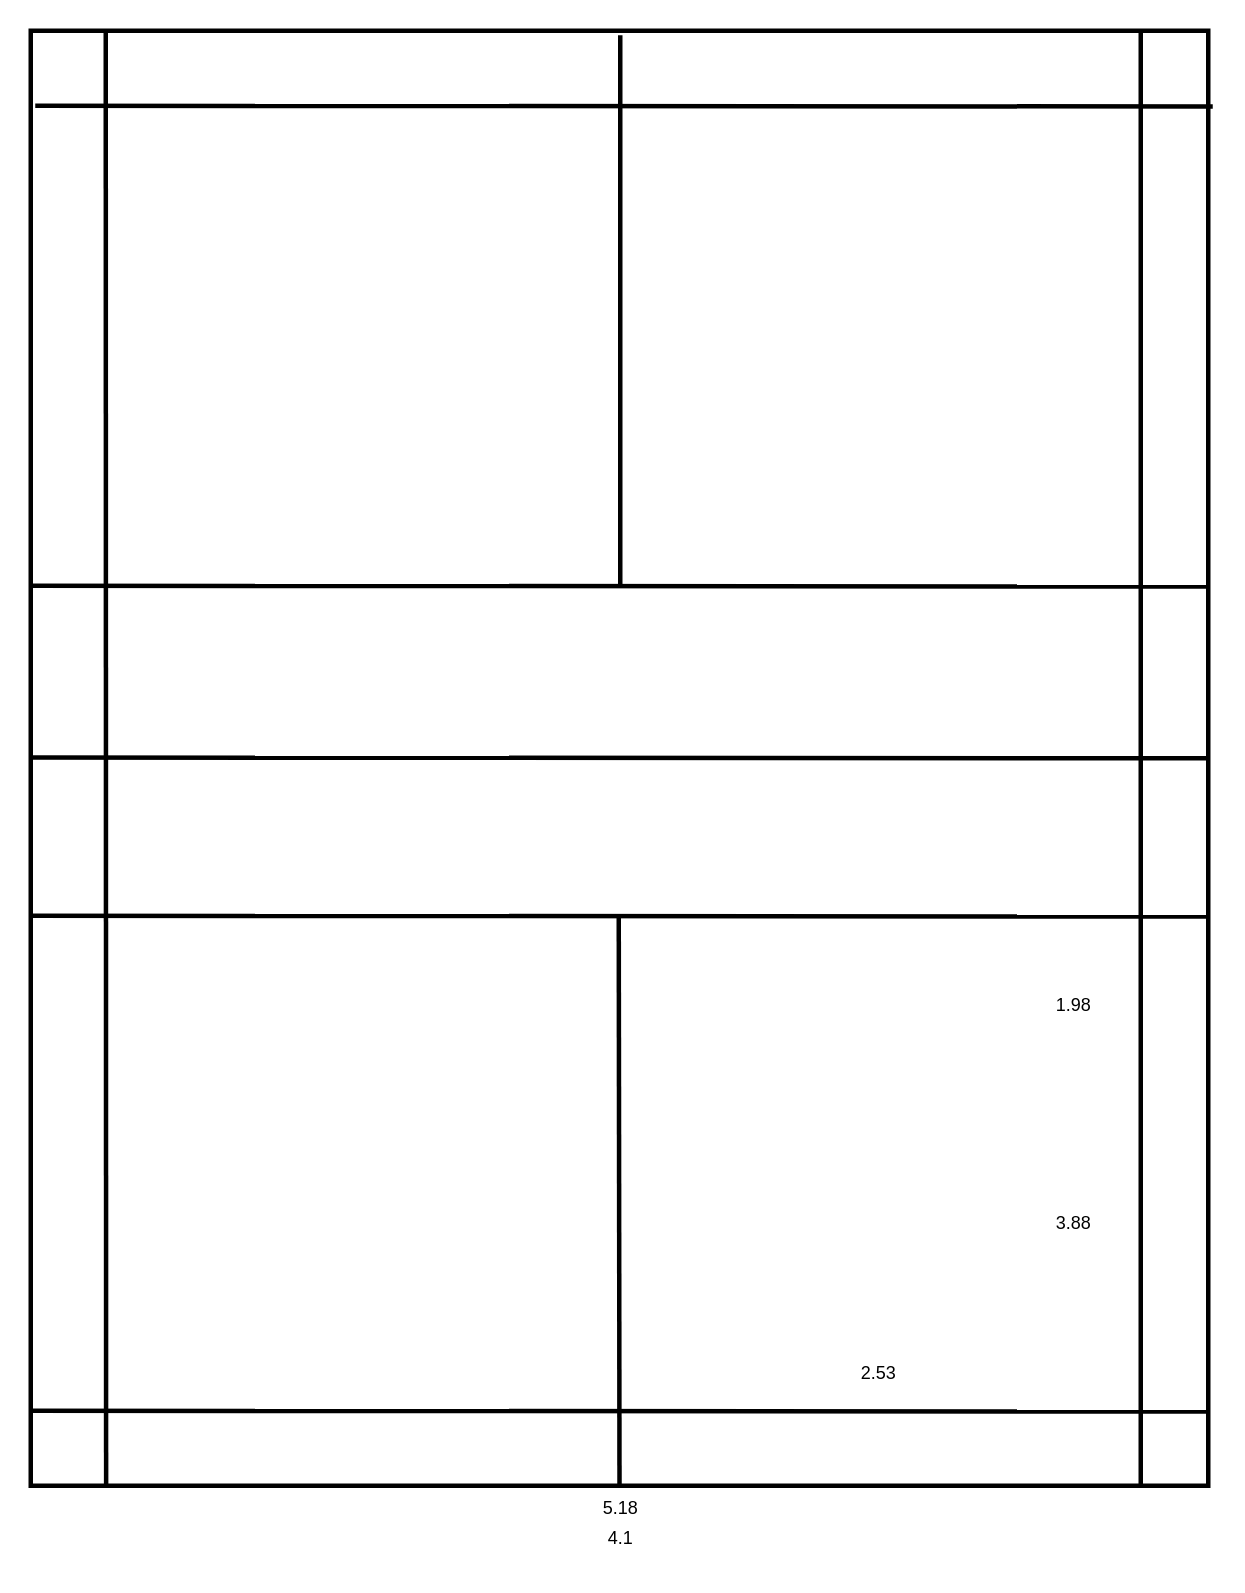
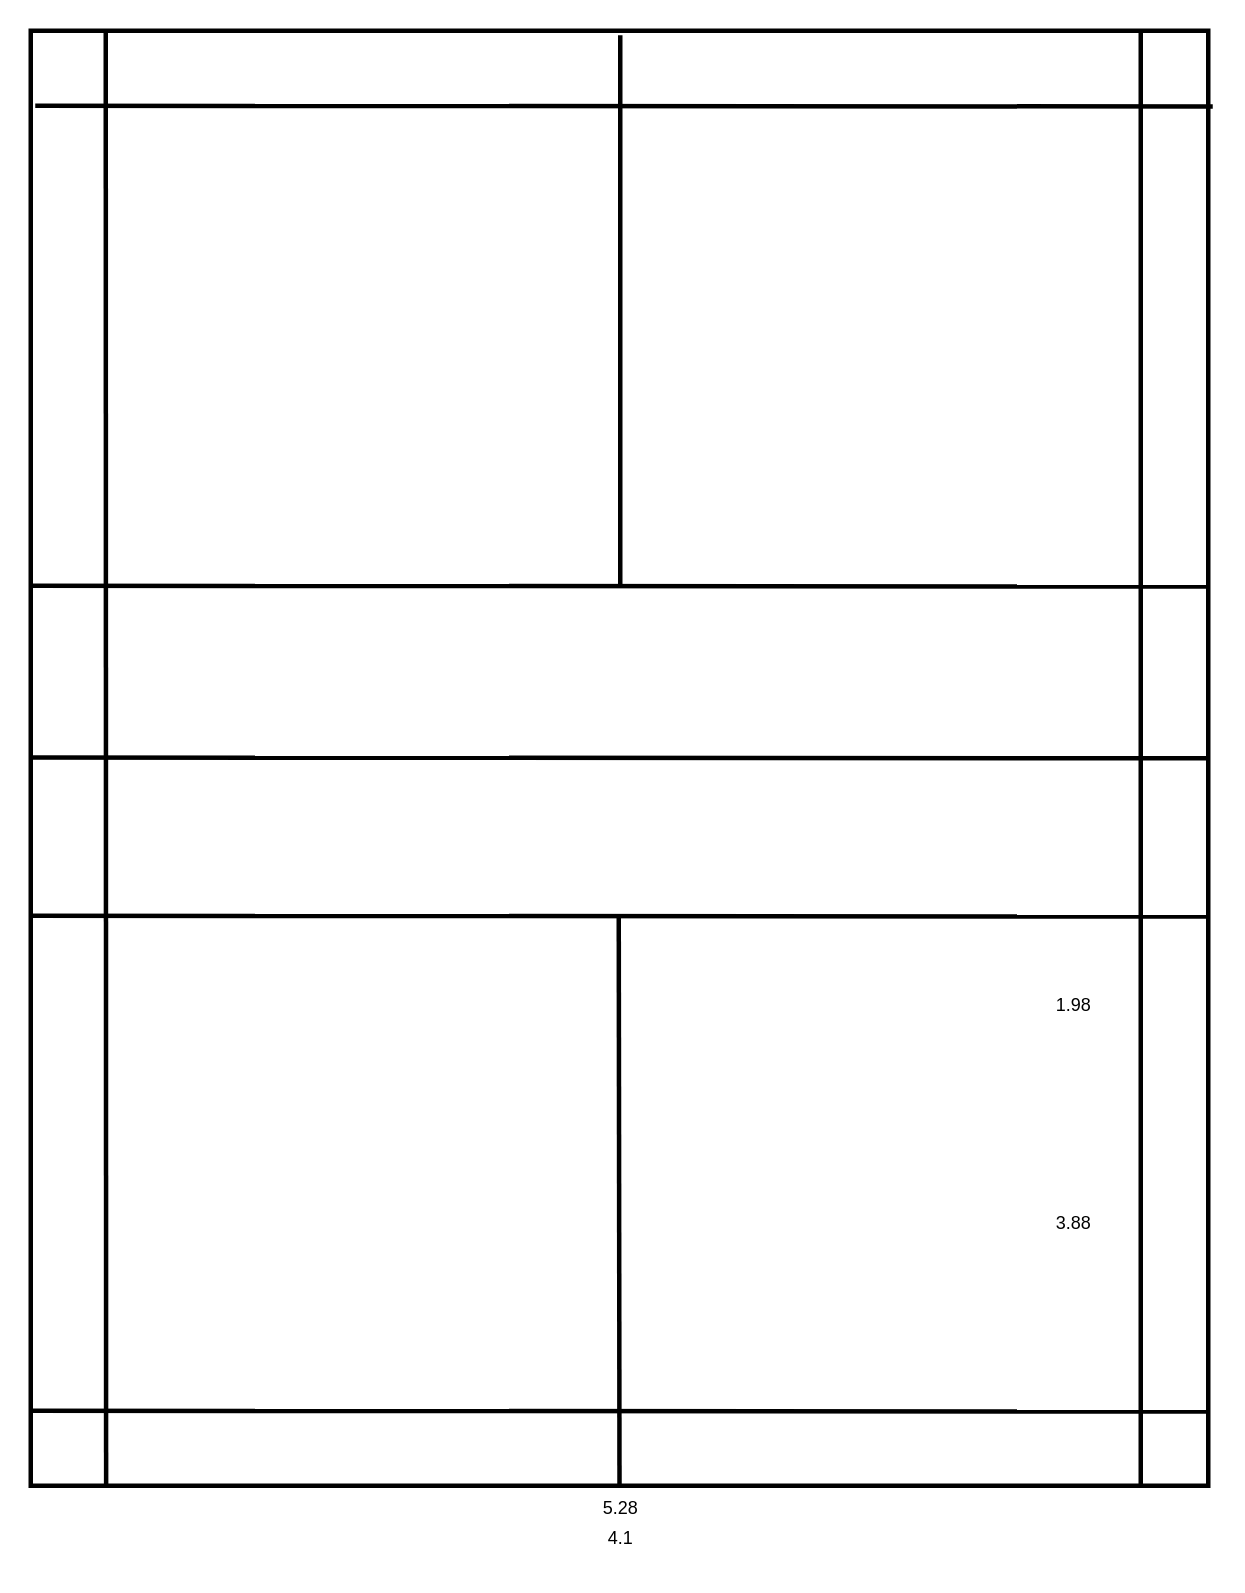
node "2.53": removed
node "5.18": label "5.18" -> "5.28"
